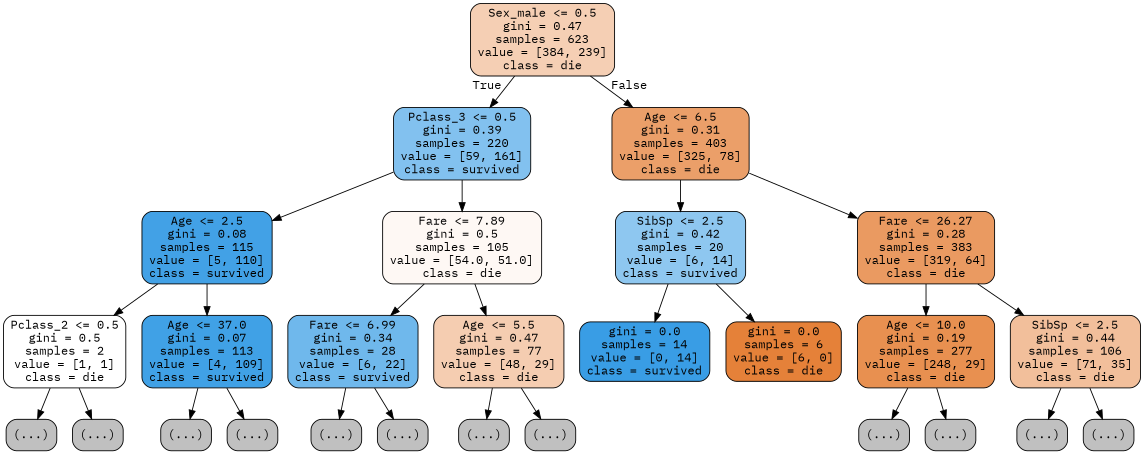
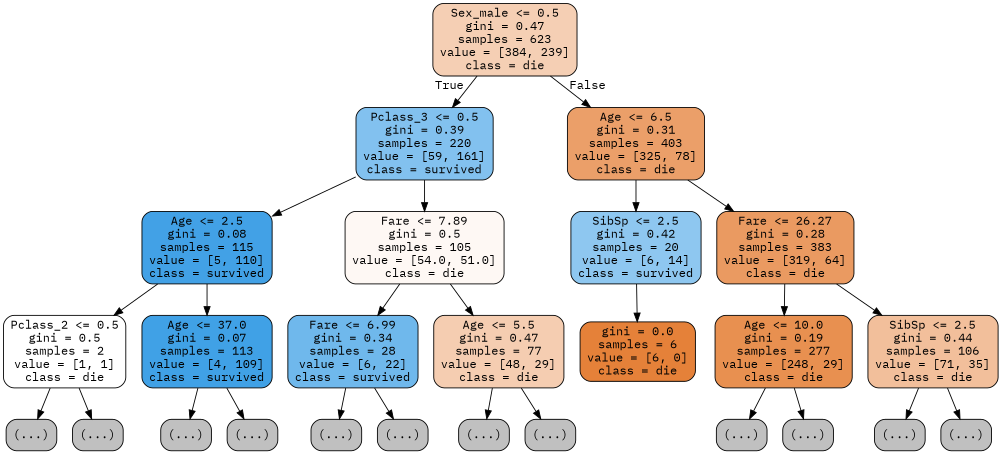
node "gini = 0.0 samples = 14 value = [0, 14] class = survived": removed
